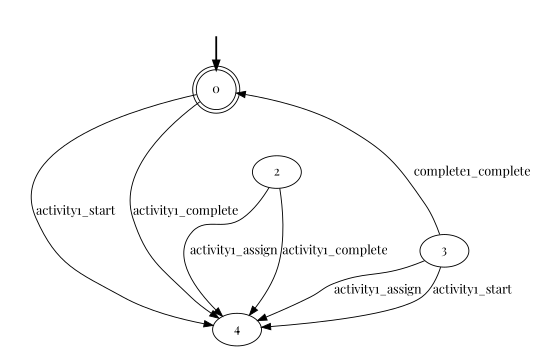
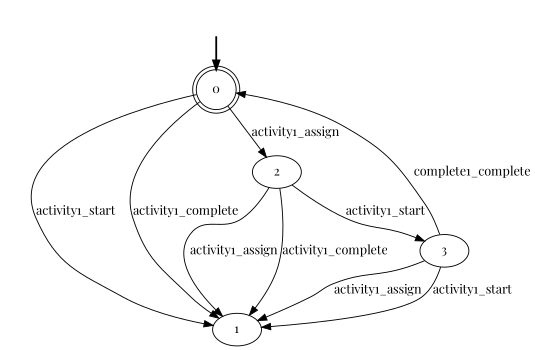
edge "0" -> "2": added, label "activity1_assign"
edge "2" -> "3": added, label "activity1_start"
node "4": label "4" -> "1"
